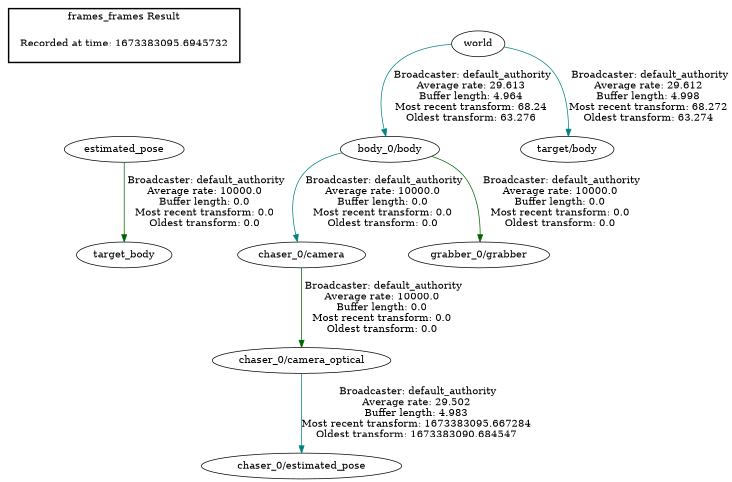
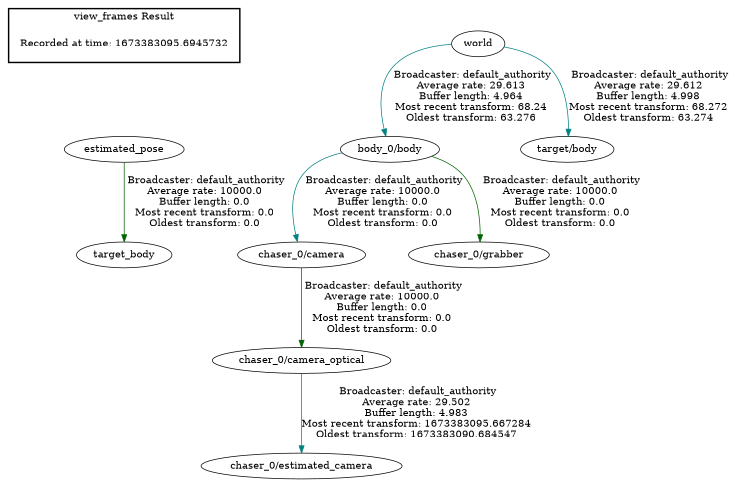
cluster "frames_frames Result": label "frames_frames Result" -> "view_frames Result"
node "grabber_0/grabber": label "grabber_0/grabber" -> "chaser_0/grabber"
node "chaser_0/estimated_pose": label "chaser_0/estimated_pose" -> "chaser_0/estimated_camera"
